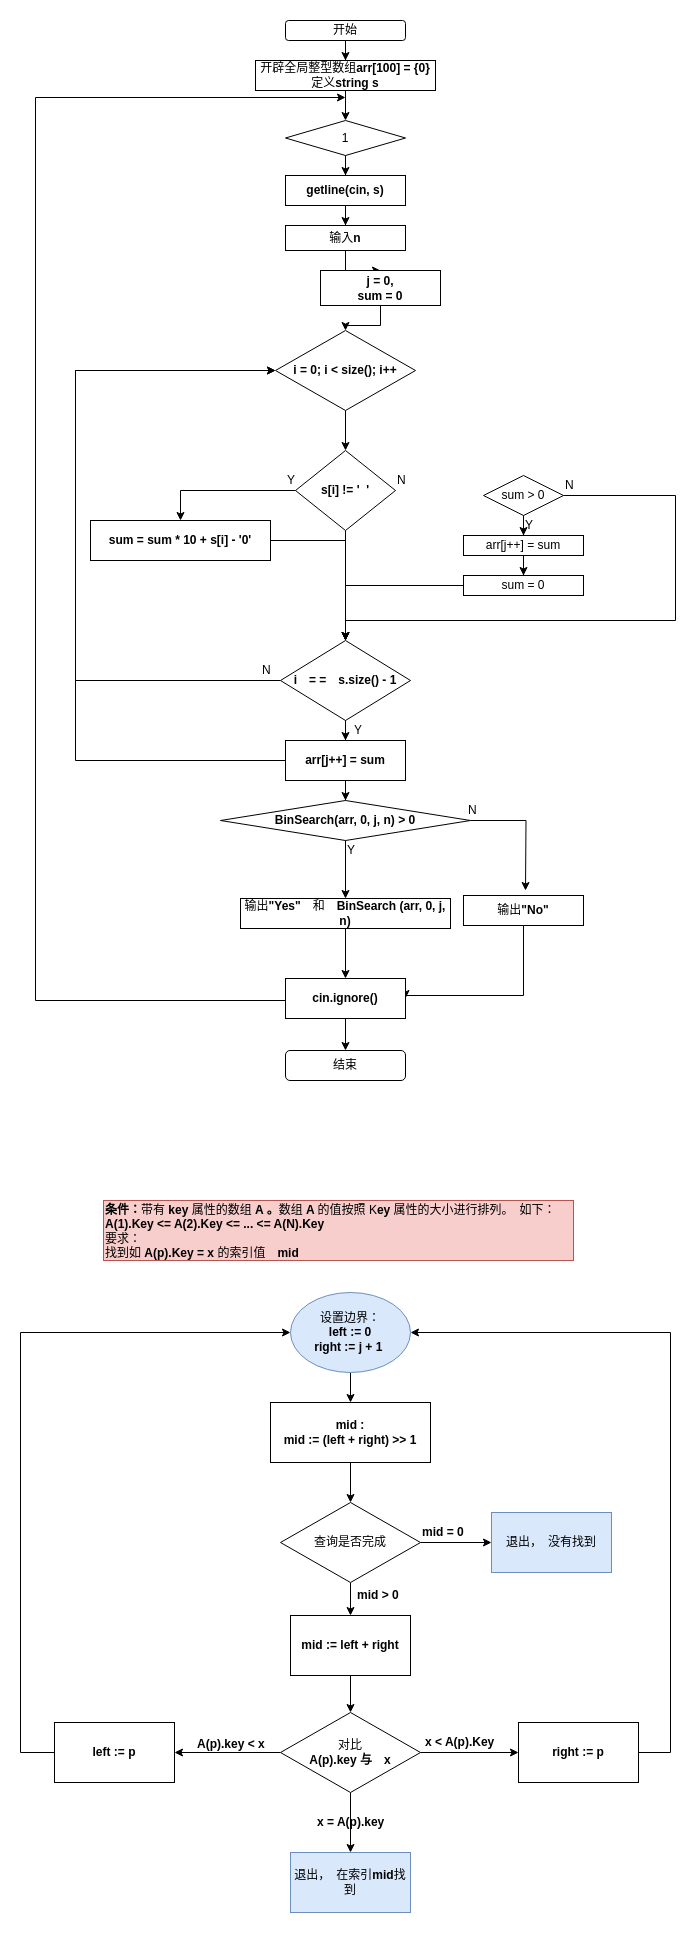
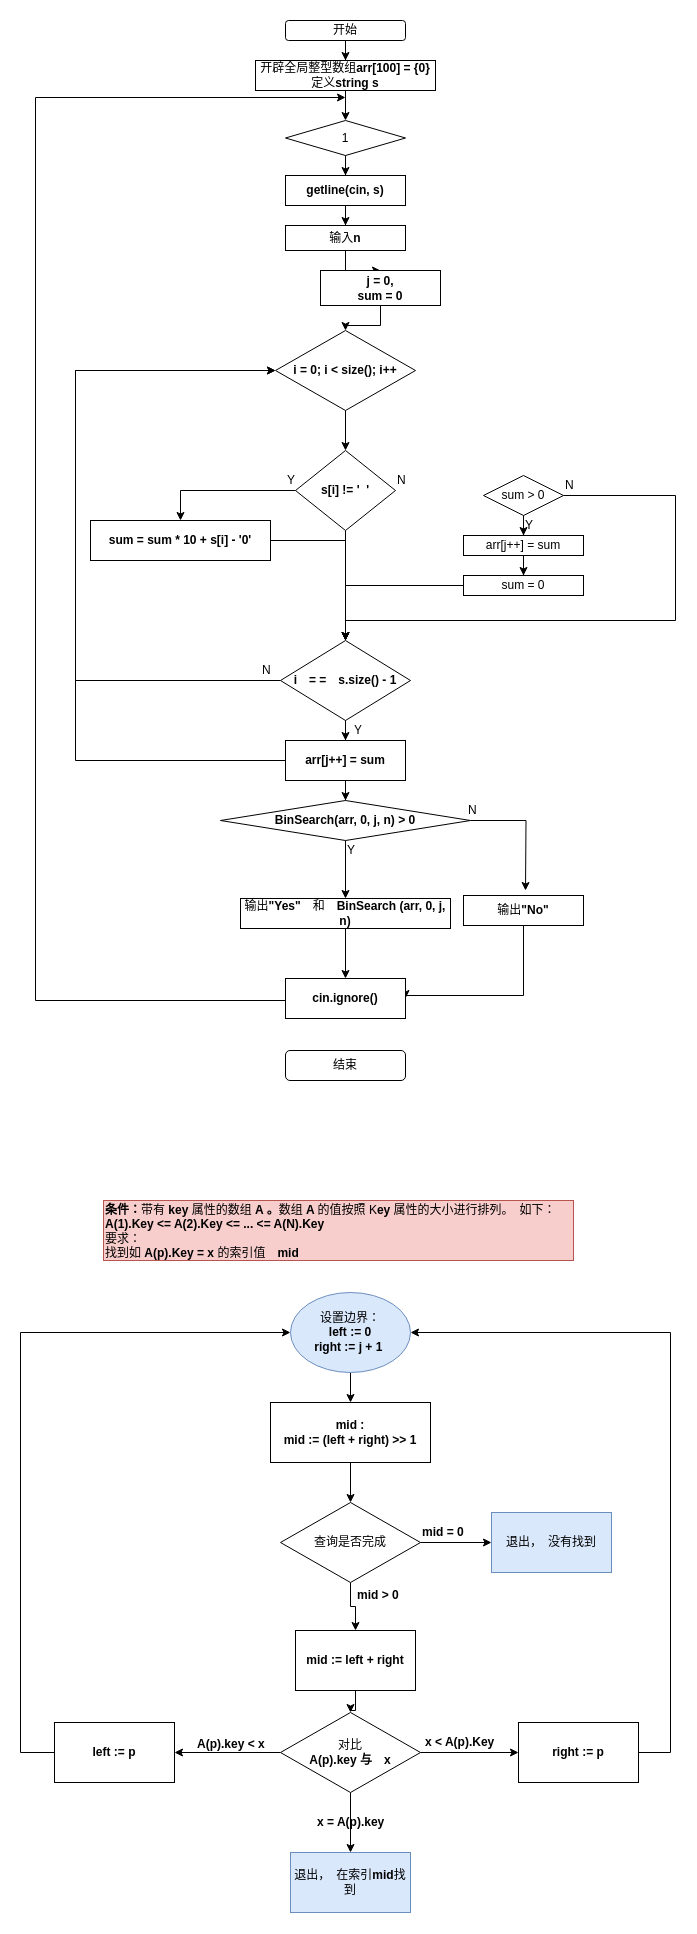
edge "cin.ignore()" -> "结束": removed
node "mid := left + right": moved (351, 1646) -> (356, 1661)
